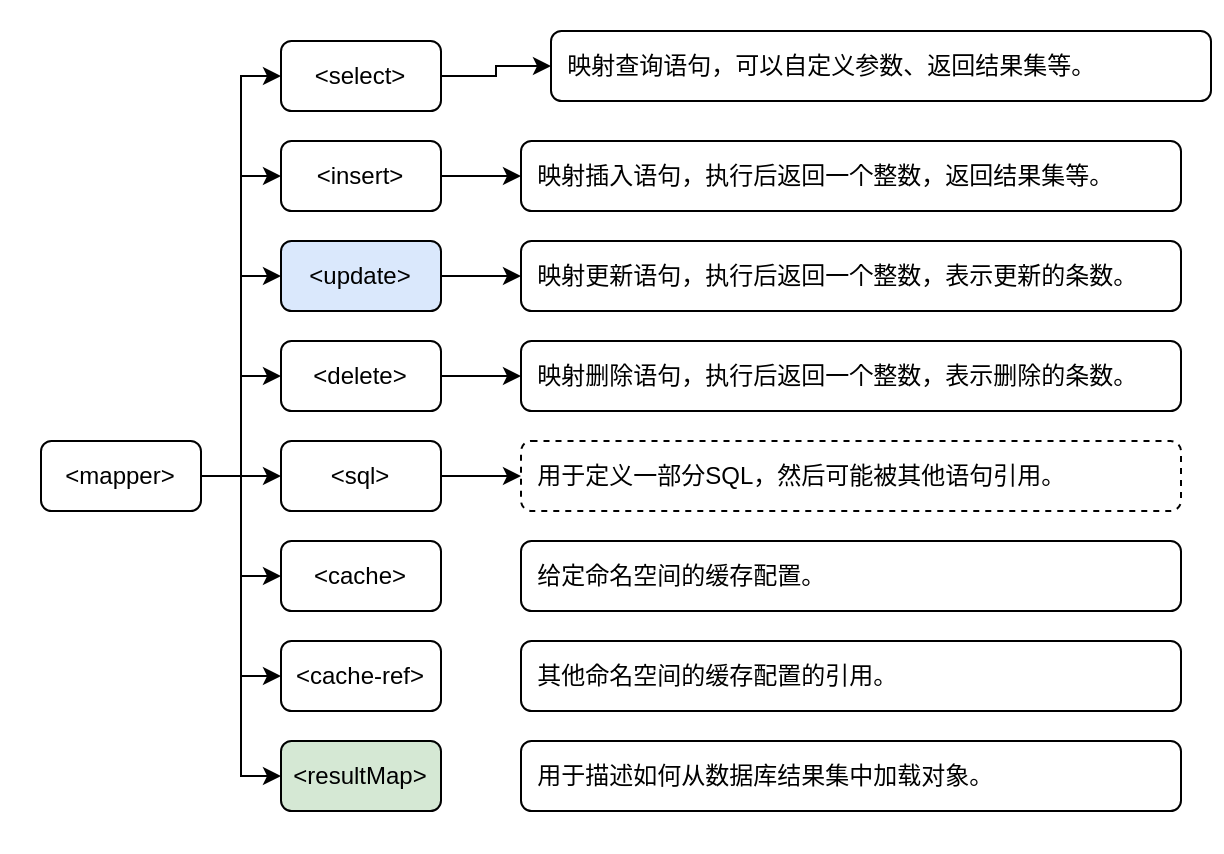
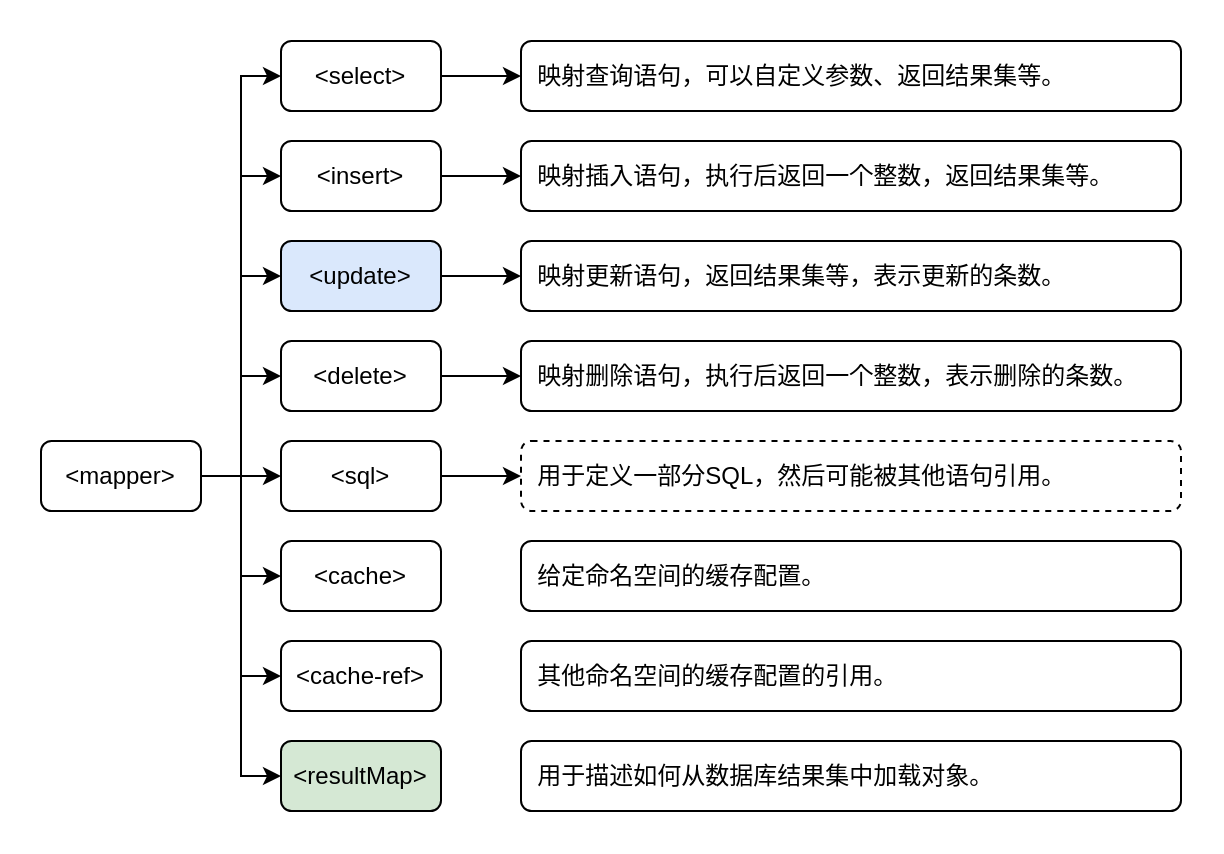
node "映射查询语句，可以自定义参数、返回结果集等。": moved (881, 66) -> (851, 76)
node "映射更新语句，执行后返回一个整数，表示更新的条数。": label "映射更新语句，执行后返回一个整数，表示更新的条数。" -> "映射更新语句，返回结果集等，表示更新的条数。"
